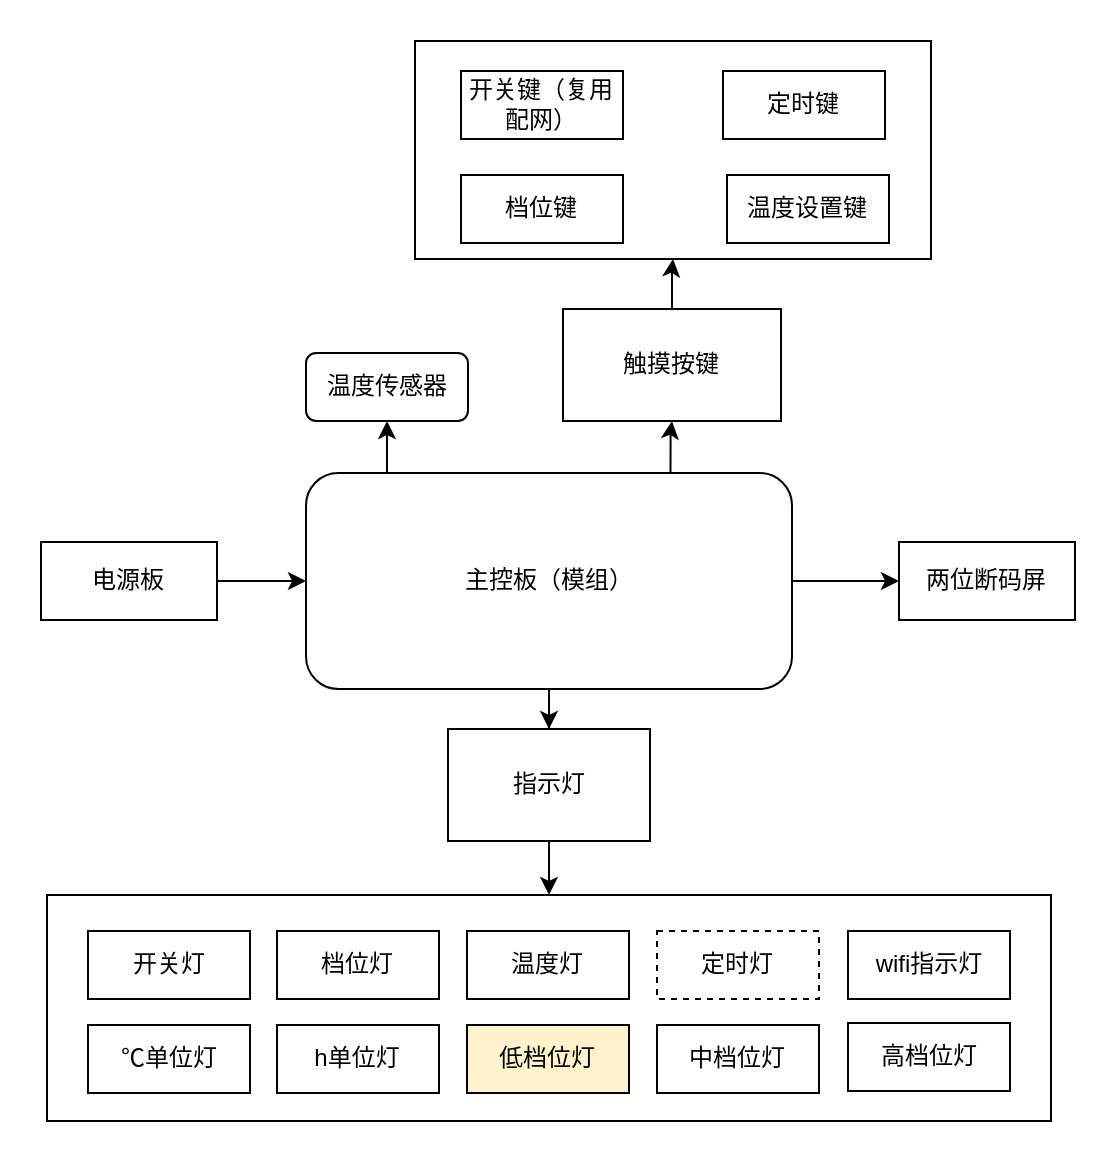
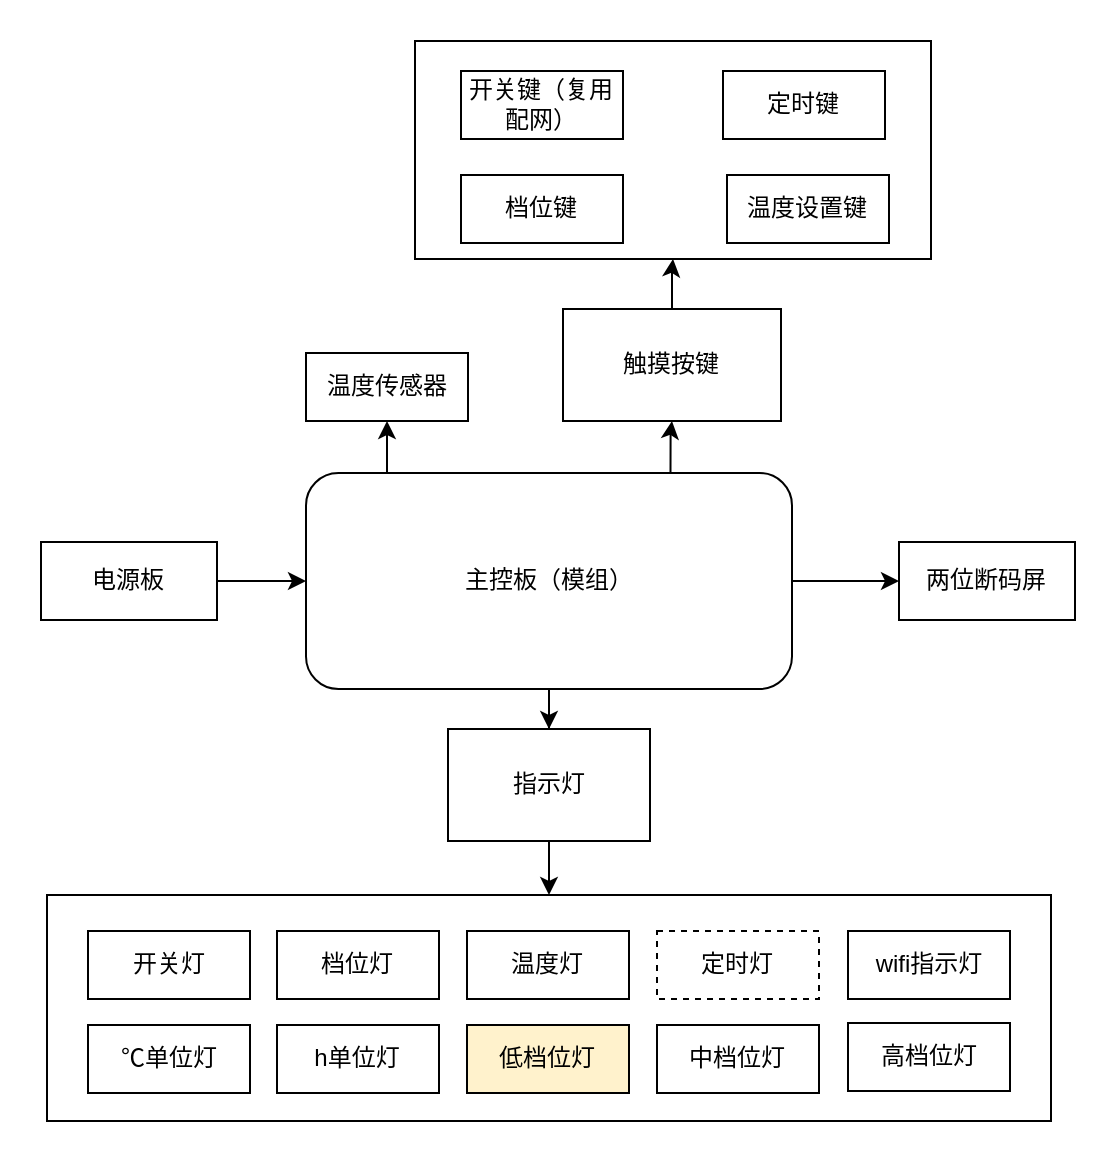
node "温度传感器": shape rounded rectangle -> rectangle
